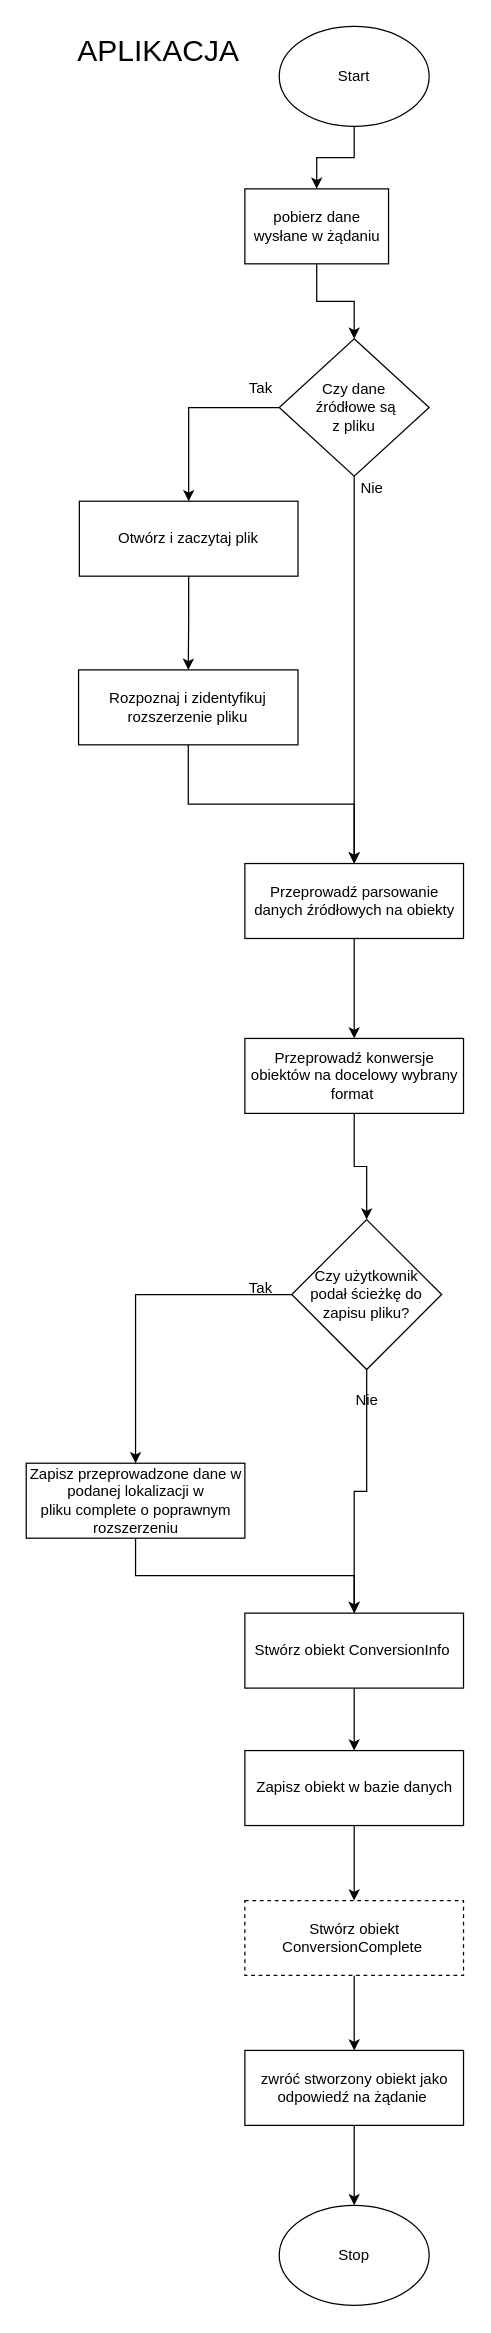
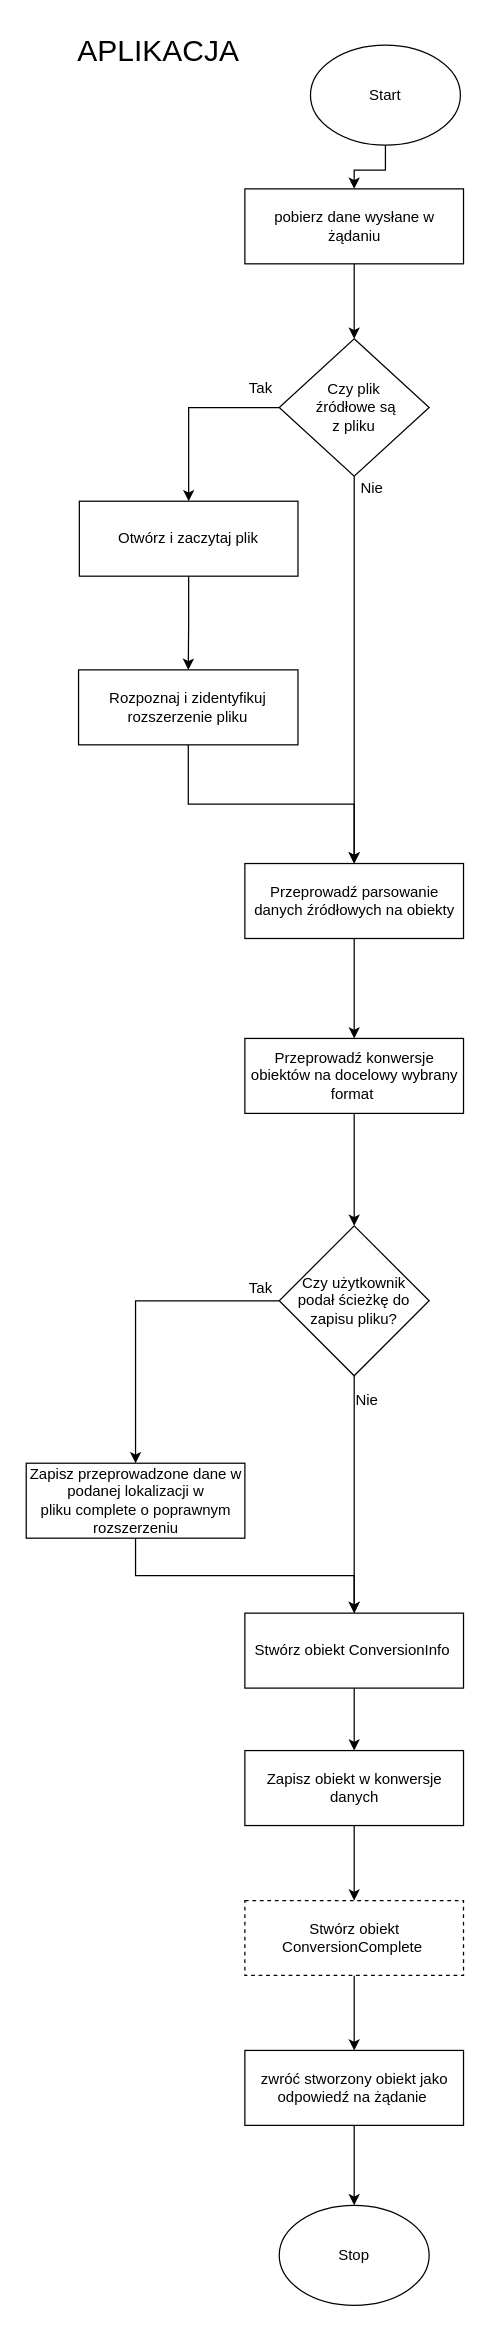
node "Start": moved (354, 76) -> (386, 94)
node "pobierz dane wysłane w żądaniu": size 144x75 -> 219x75
node "Czy dane źródłowe są z pliku": label "Czy dane źródłowe są z pliku" -> "Czy plik źródłowe są z pliku"
node "Czy użytkownik podał ścieżkę do zapisu pliku?": moved (367, 1294) -> (354, 1301)
node "Zapisz obiekt w bazie danych": label "Zapisz obiekt w bazie danych" -> "Zapisz obiekt w konwersje danych"
